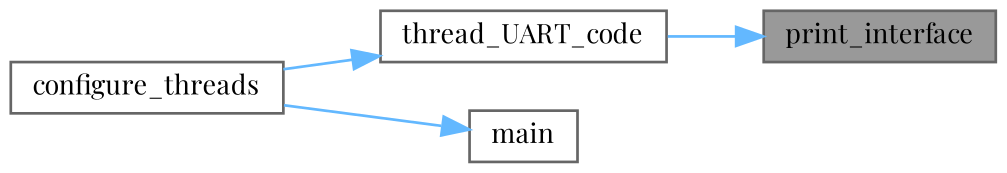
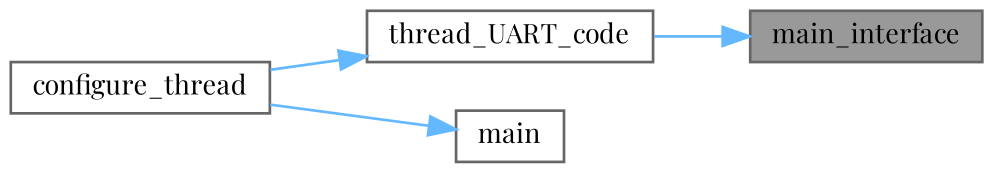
node "print_interface": label "print_interface" -> "main_interface"
node "configure_threads": label "configure_threads" -> "configure_thread"
